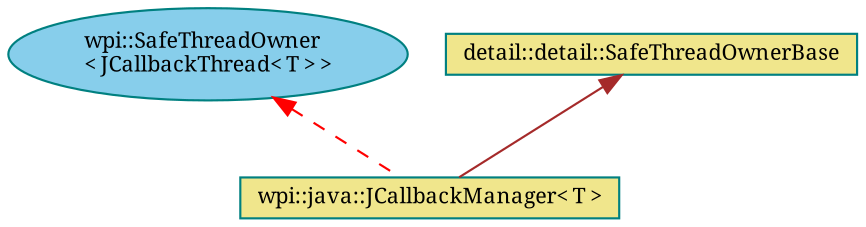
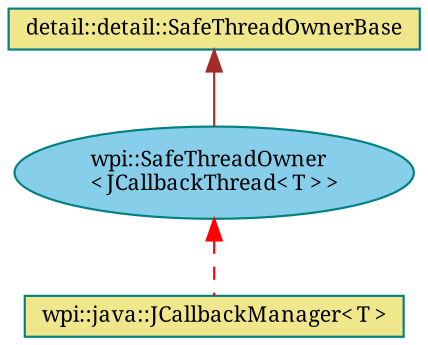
edge "wpi::java::JCallbackManager< T >" -> "detail::detail::SafeThreadOwnerBase": now "wpi::SafeThreadOwner < JCallbackThread< T > >" -> "detail::detail::SafeThreadOwnerBase"
